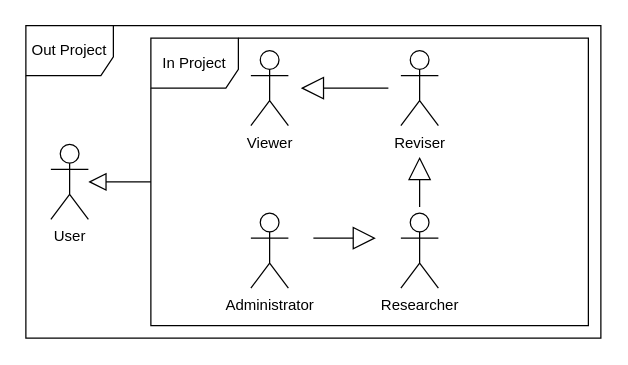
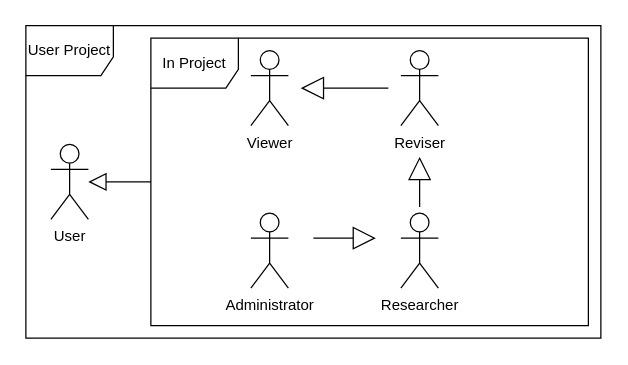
node "Out Project": label "Out Project" -> "User Project"
